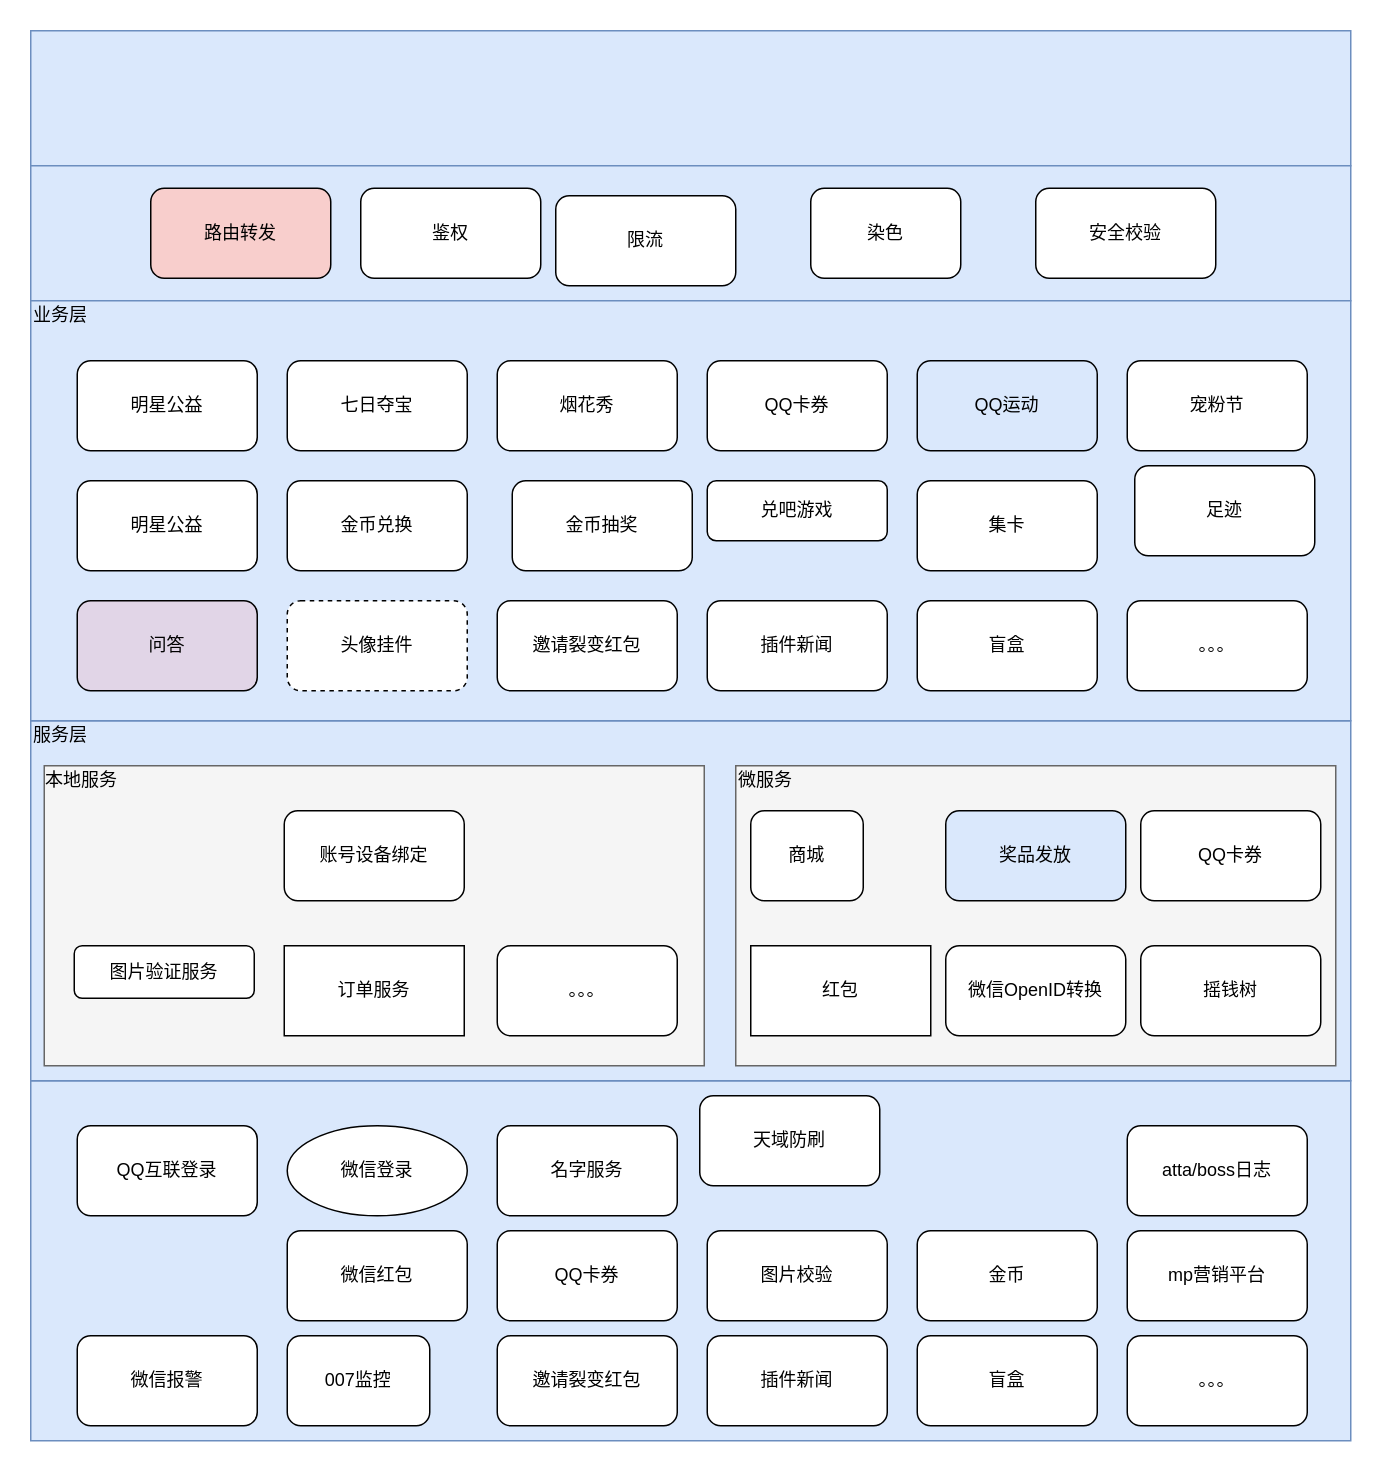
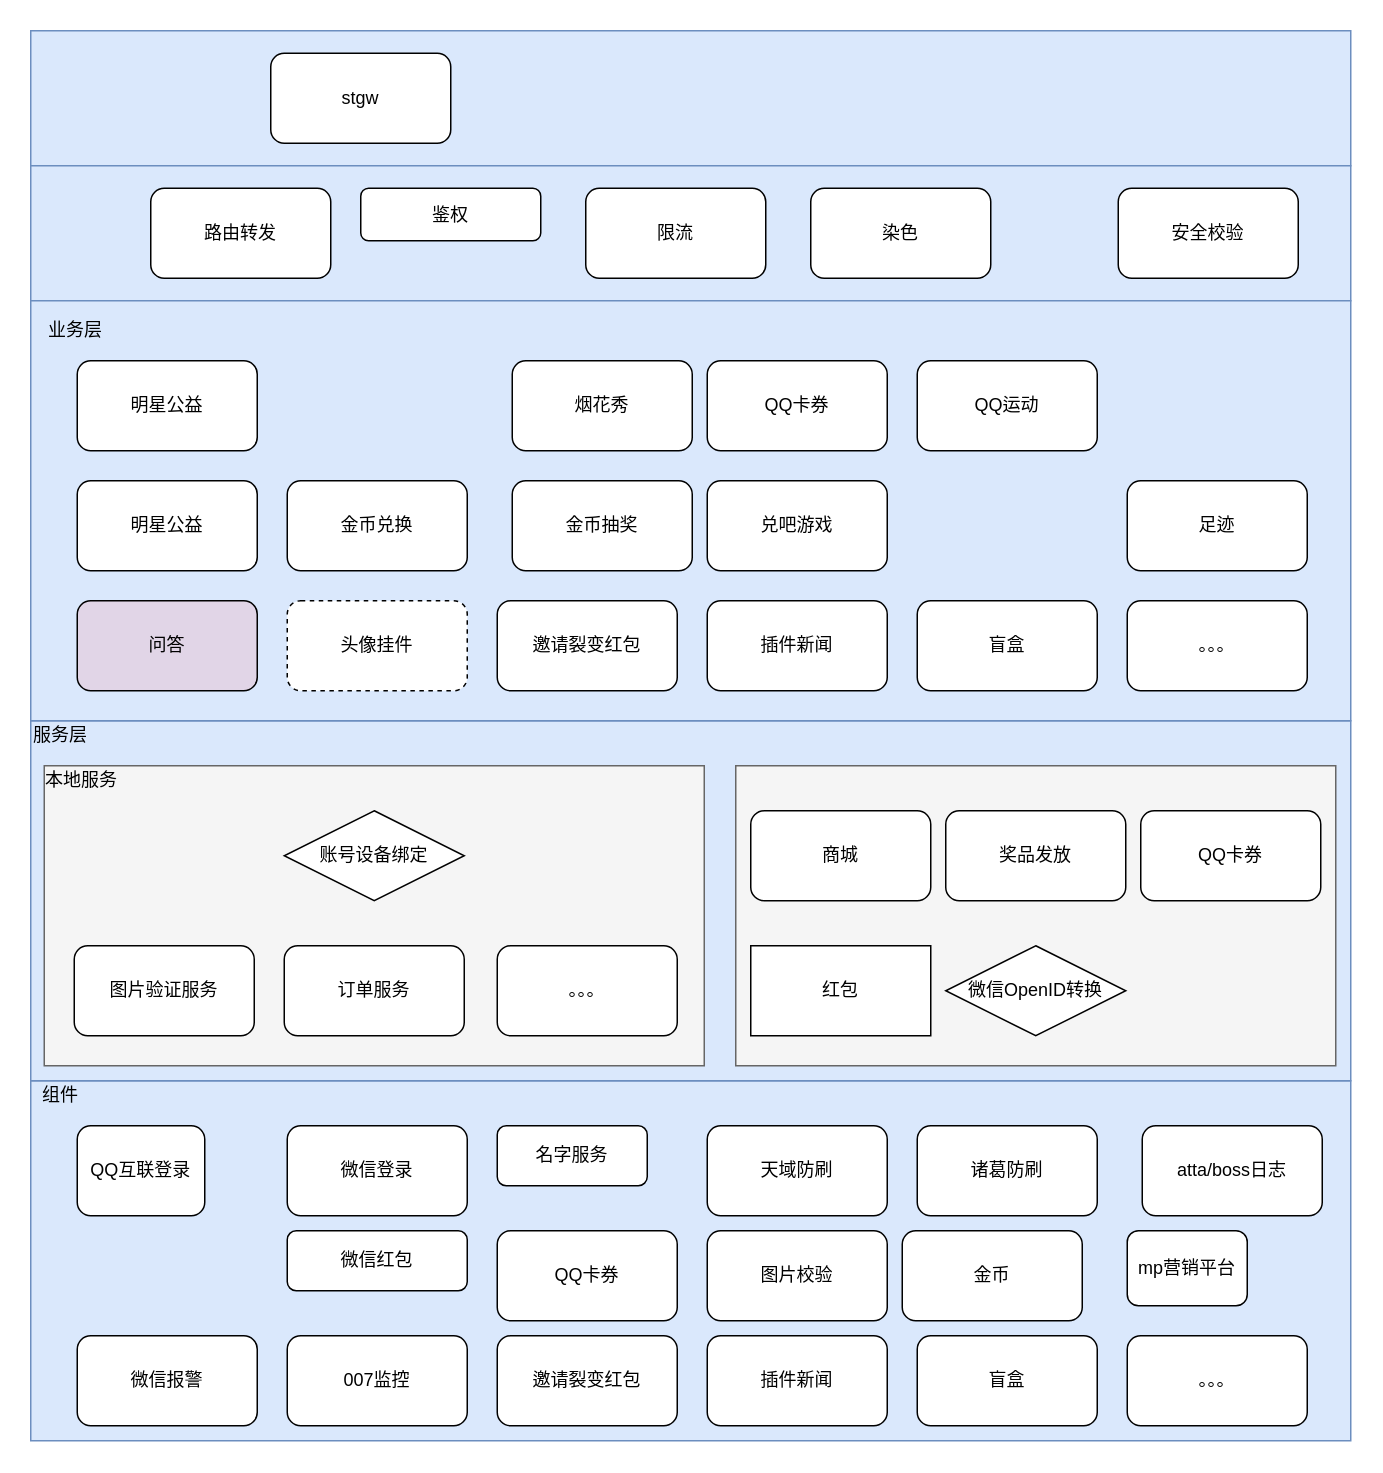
node "stgw": added
node "路由转发": fillcolor #f8cecc -> #ffffff
node "鉴权": size 180x90 -> 180x53
node "染色": size 150x90 -> 180x90
node "安全校验": moved (1126, 233) -> (1208, 233)
node "限流": moved (646, 241) -> (676, 233)
node "业务层": moved (61, 316) -> (76, 331)
node "七日夺宝": removed
node "烟花秀": moved (587, 406) -> (602, 406)
node "QQ运动": fillcolor #dae8fc -> #ffffff
node "宠粉节": removed
node "兑吧游戏": size 180x60 -> 180x90
node "足迹": moved (1225, 511) -> (1217, 526)
node "集卡": removed
node "微服务": removed
node "账号设备绑定": shape rounded rectangle -> diamond
node "商城": size 113x90 -> 180x90
node "奖品发放": fillcolor #dae8fc -> #ffffff
node "图片验证服务": size 180x53 -> 180x90
node "订单服务": shape rectangle -> rounded rectangle
node "微信OpenID转换": shape rounded rectangle -> diamond
node "摇钱树": removed
node "组件": added
node "天域防刷": moved (790, 1141) -> (797, 1171)
node "QQ互联登录": size 180x90 -> 128x90
node "微信登录": shape ellipse -> rounded rectangle
node "名字服务": size 180x90 -> 150x60
node "诸葛防刷": added
node "atta/boss日志": moved (1217, 1171) -> (1232, 1171)
node "微信红包": size 180x90 -> 180x60
node "金币": moved (1007, 1276) -> (992, 1276)
node "mp营销平台": size 180x90 -> 120x75
node "007监控": size 143x90 -> 180x90
